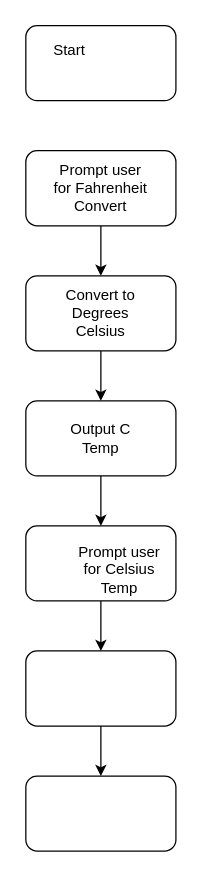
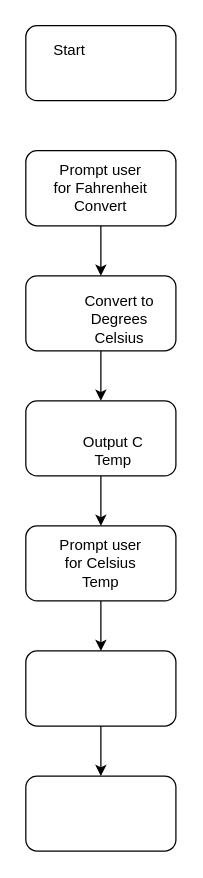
node "Convert to Degrees Celsius": moved (101, 313) -> (119, 319)
node "Output C Temp": moved (101, 438) -> (113, 451)
node "Prompt user for Celsius Temp": moved (119, 569) -> (101, 563)
